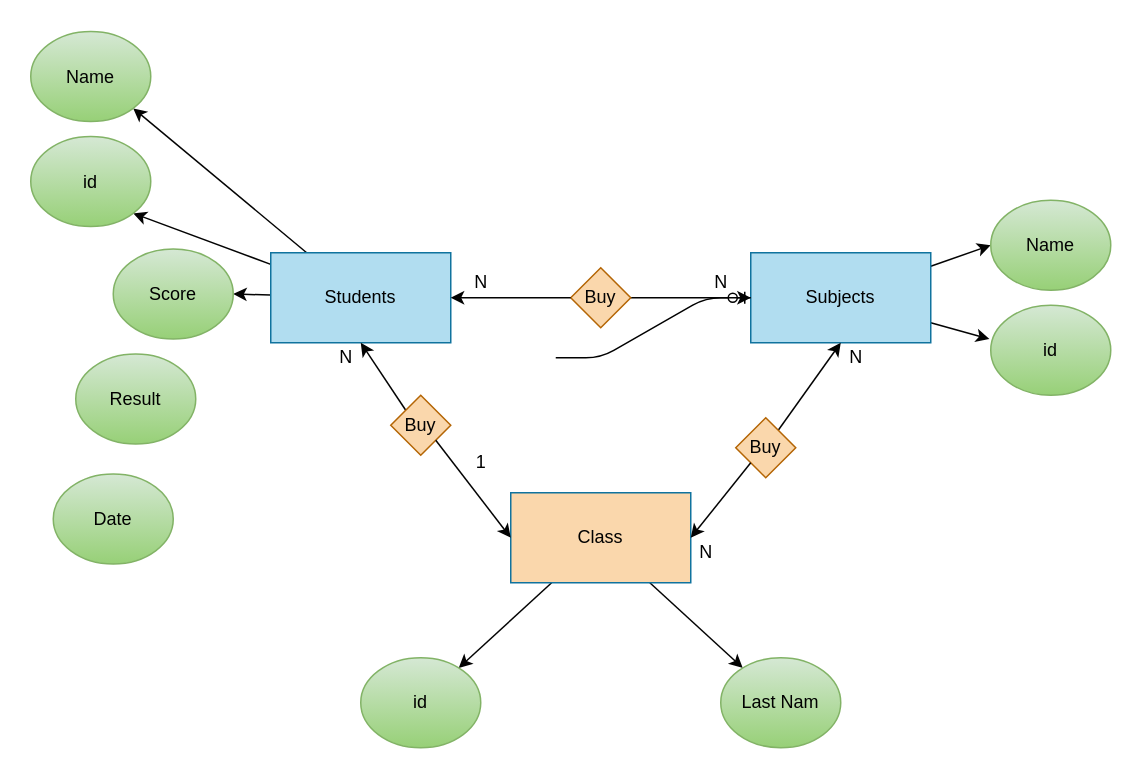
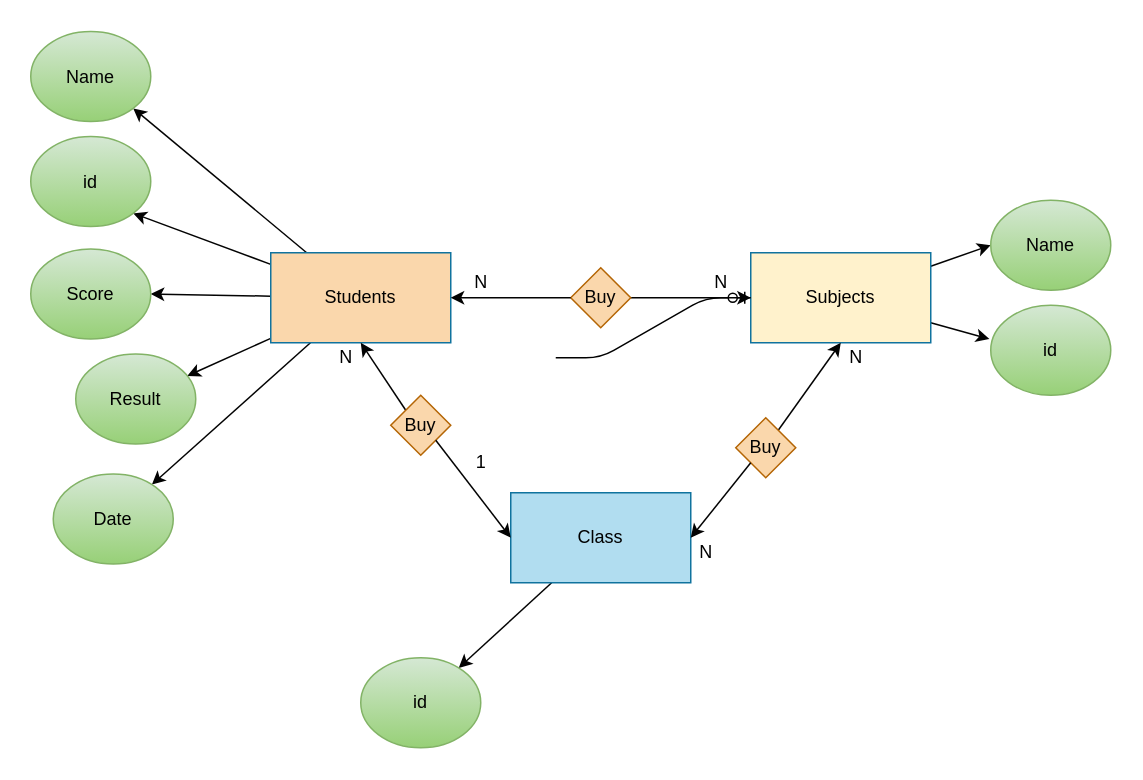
node "Score": moved (173, 294) -> (91, 294)
node "Students": fillcolor #b1ddf0 -> #fad7ac
node "Subjects": fillcolor #b1ddf0 -> #fff2cc
edge "Students" -> "Result": added
edge "Students" -> "Date": added
node "Class": fillcolor #fad7ac -> #b1ddf0
edge "Class" -> "Last Nam": removed
node "Last Nam": removed
